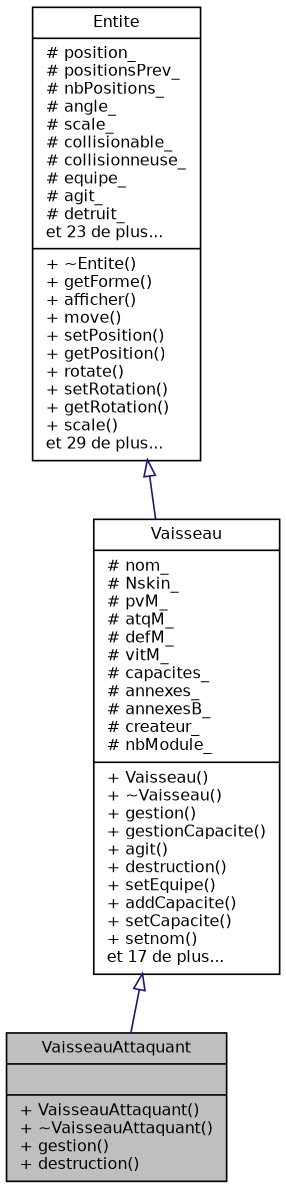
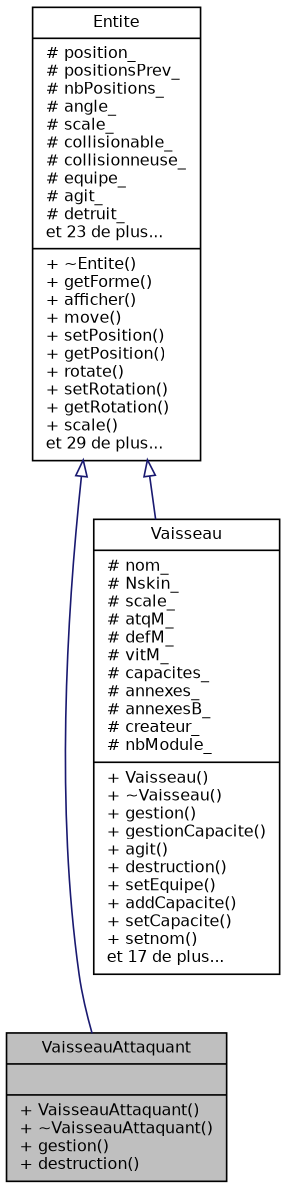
node "Vaisseau": text "# pvM_" -> "# scale_"
edge "VaisseauAttaquant" -> "Vaisseau": now "VaisseauAttaquant" -> "Entite"
